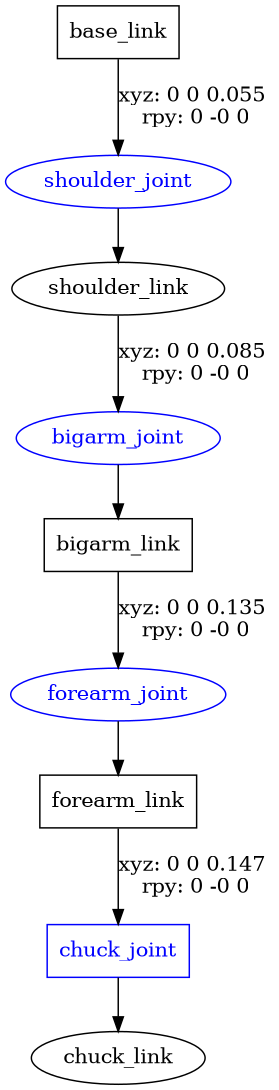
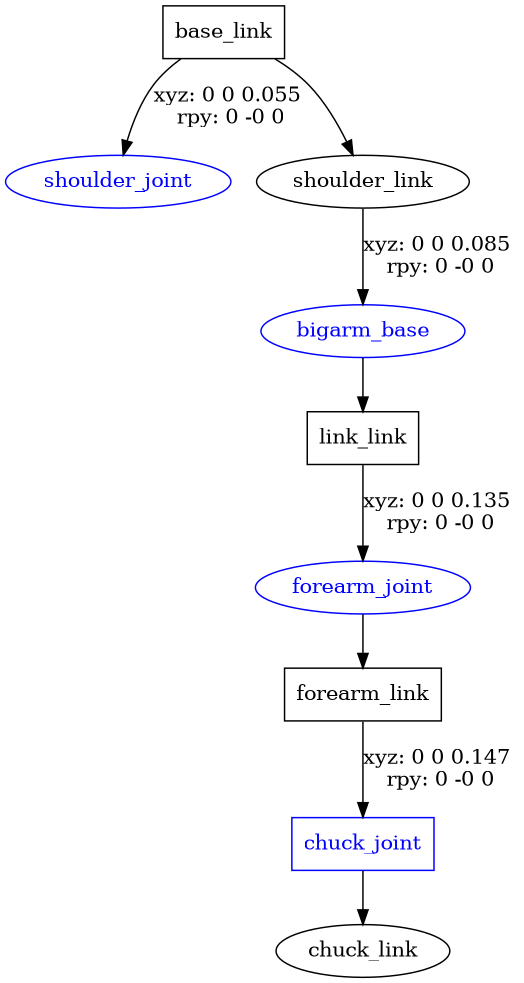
edge "shoulder_joint" -> "shoulder_link": now "base_link" -> "shoulder_link"
node "bigarm_joint": label "bigarm_joint" -> "bigarm_base"
node "bigarm_link": label "bigarm_link" -> "link_link"
